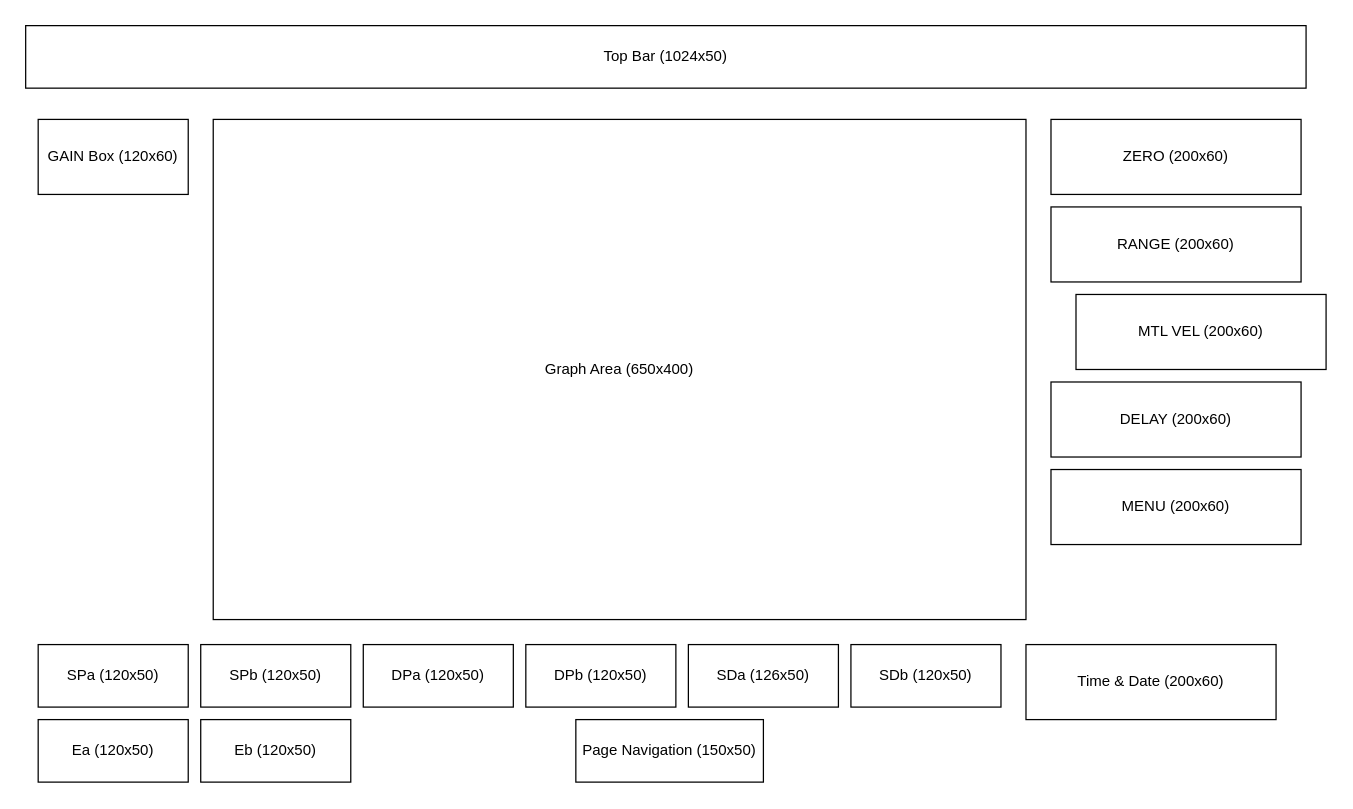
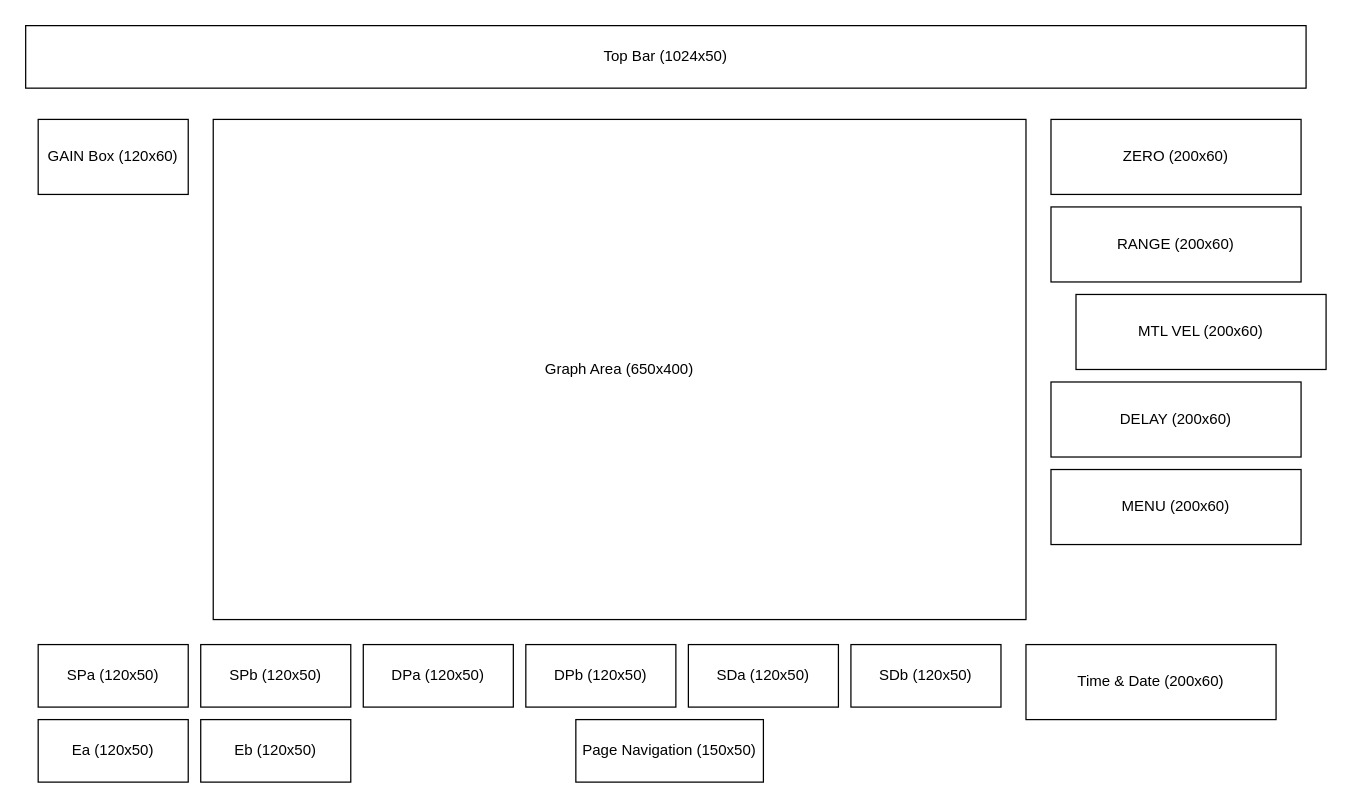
node "SDa (126x50)": label "SDa (126x50)" -> "SDa (120x50)"
